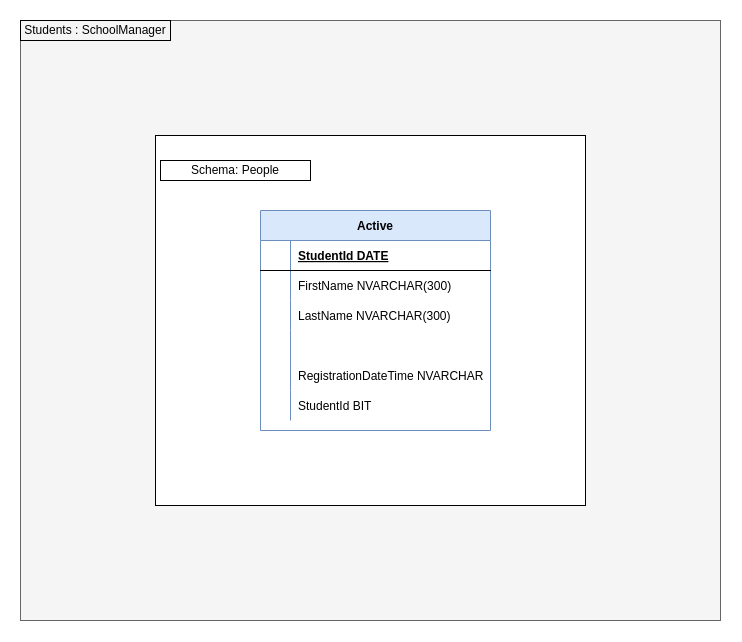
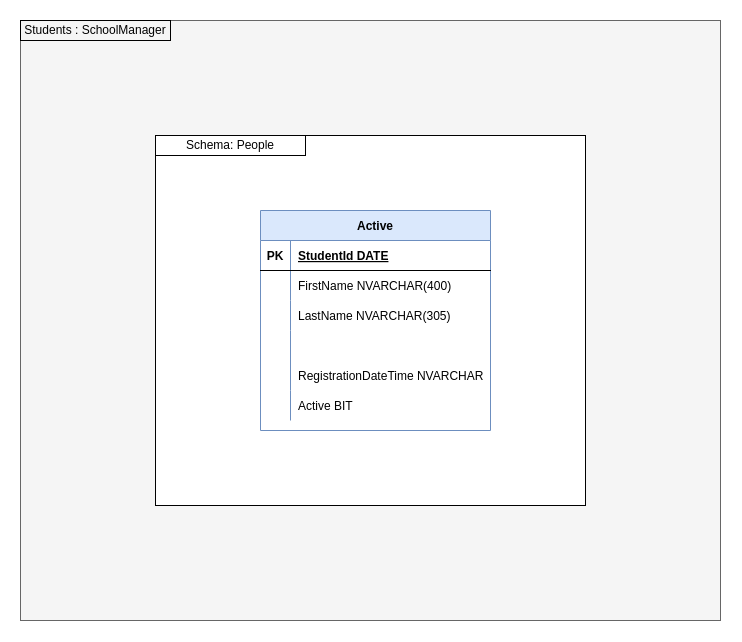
node "Schema: People": moved (236, 171) -> (231, 146)
node "PK": added
node "FirstName NVARCHAR(300)": label "FirstName NVARCHAR(300)" -> "FirstName NVARCHAR(400)"
node "LastName NVARCHAR(300)": label "LastName NVARCHAR(300)" -> "LastName NVARCHAR(305)"
node "StudentId BIT": label "StudentId BIT" -> "Active BIT"
